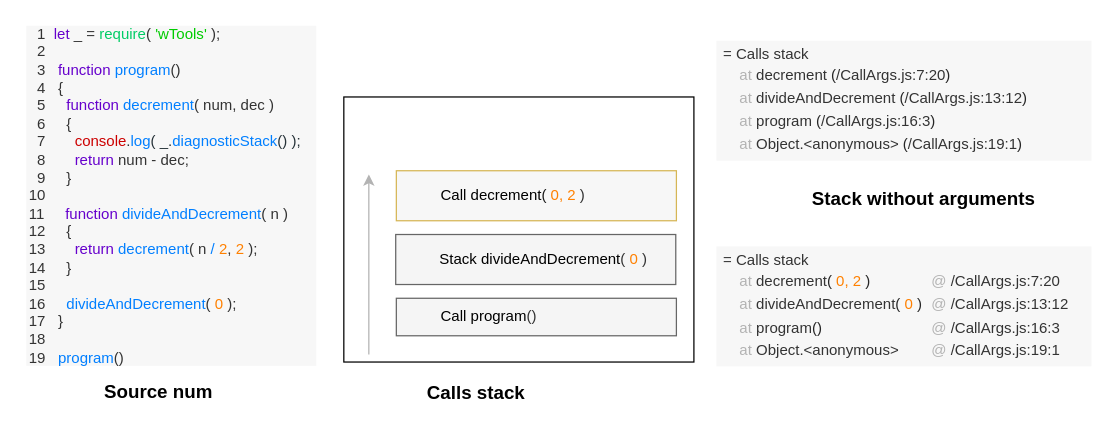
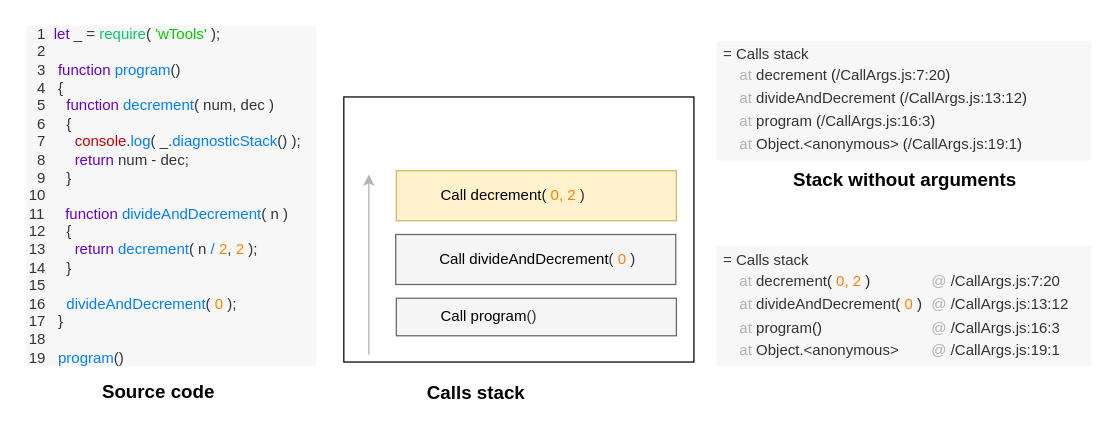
node "Call decrement( 0, 2 )": fillcolor #f7f7f7 -> #fff2cc
node "Stack without arguments": moved (923, 198) -> (904, 179)
node "Stack divideAndDecrement( 0 )": label "Stack divideAndDecrement( 0 )" -> "Call divideAndDecrement( 0 )"
node "Source num": label "Source num" -> "Source code"
